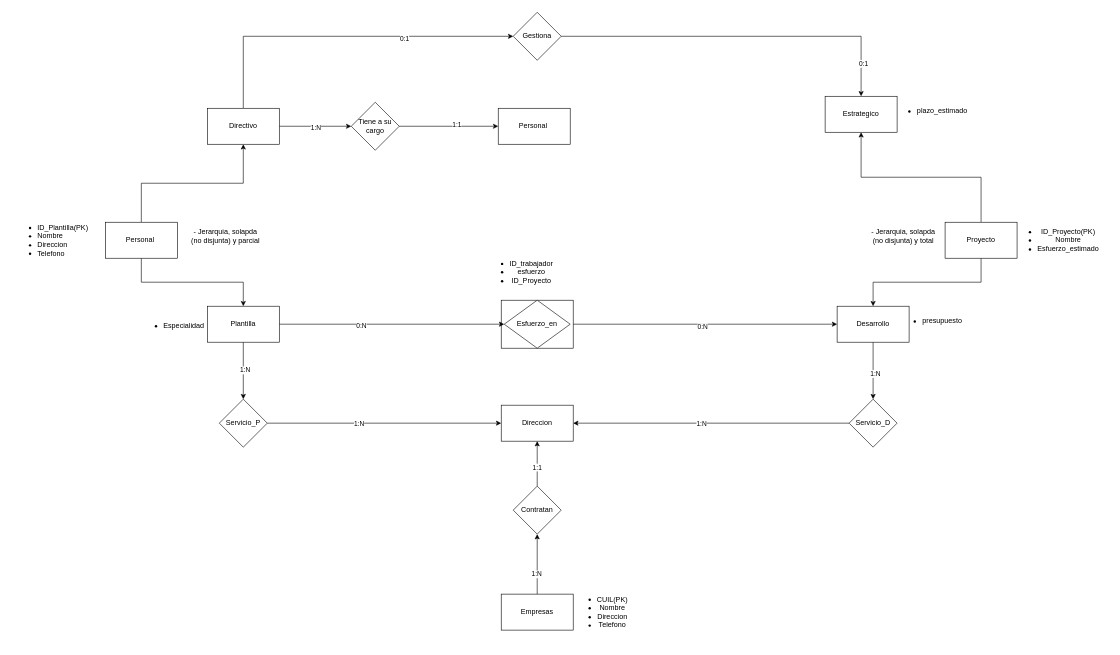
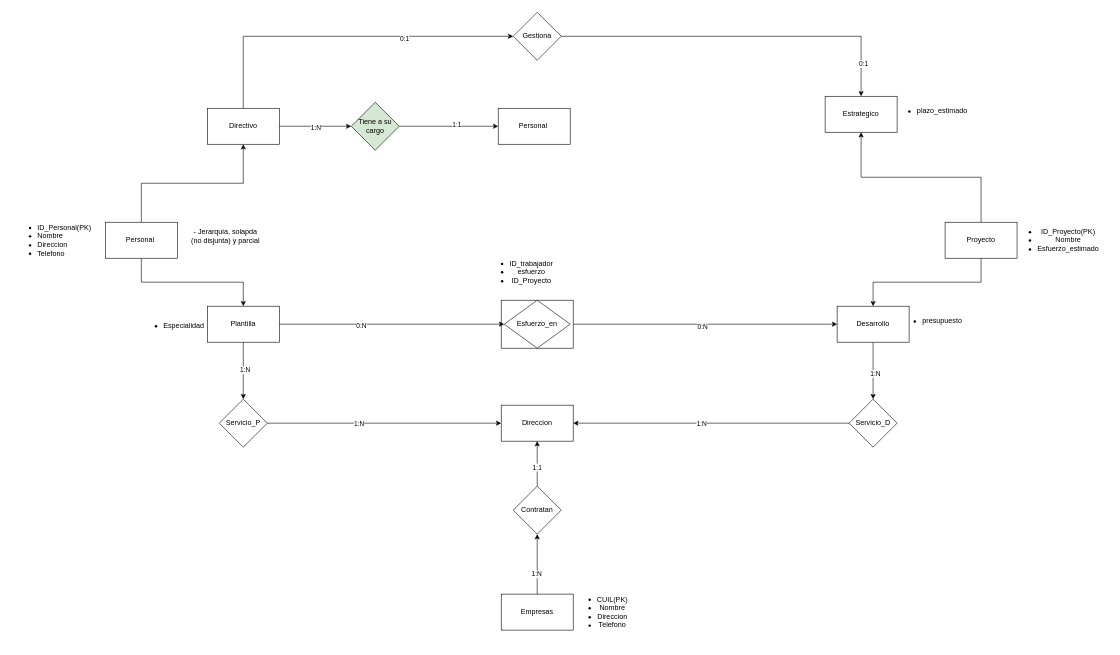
node "Tiene a su cargo": fillcolor #ffffff -> #d5e8d4
node "- Jerarquia, solapda (no disjunta) y total": removed
node "ID_Plantilla(PK) Nombre Direccion Telefono": label "ID_Plantilla(PK) Nombre Direccion Telefono" -> "ID_Personal(PK) Nombre Direccion Telefono"
